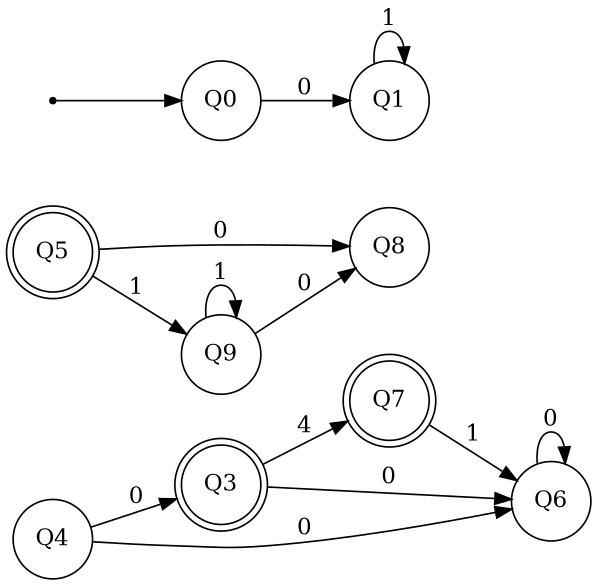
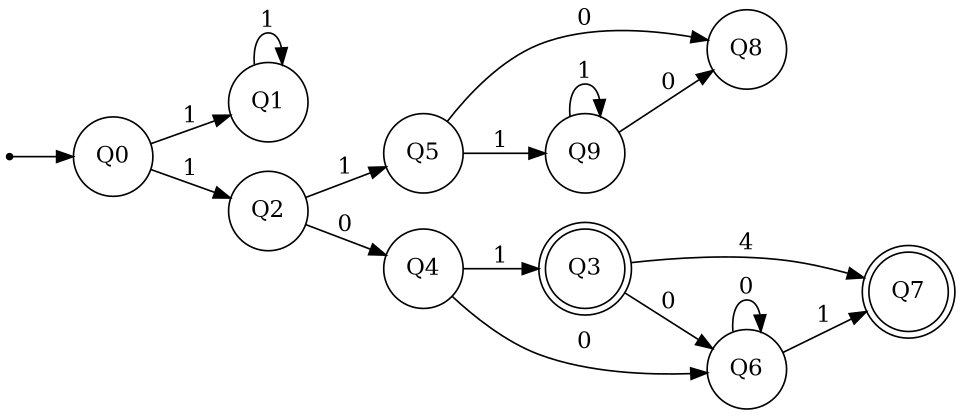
edge "Q0" -> "Q1": label "0" -> "1"
node "Q2": added
node "Q5": shape doublecircle -> circle
edge "Q7" -> "Q6": reversed
edge "Q4" -> "Q3": label "0" -> "1"
